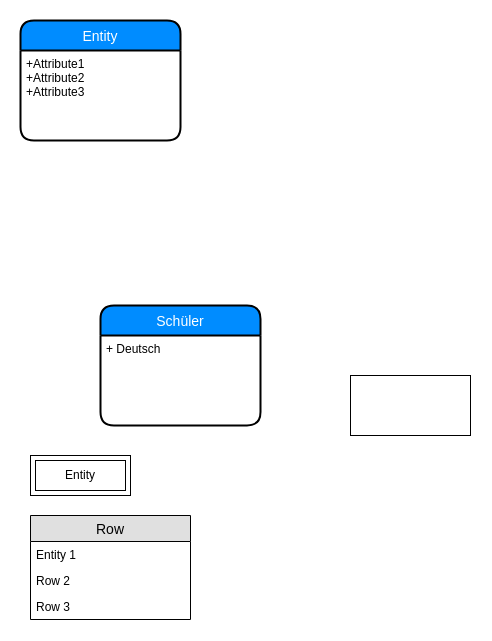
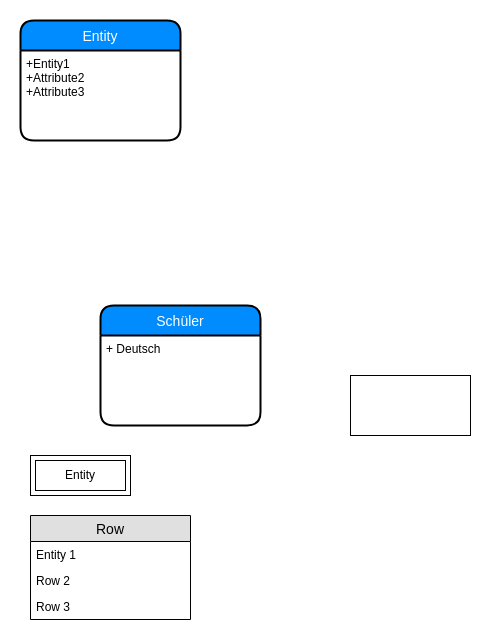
node "+Attribute1 +Attribute2 +Attribute3": label "+Attribute1 +Attribute2 +Attribute3" -> "+Entity1 +Attribute2 +Attribute3"
